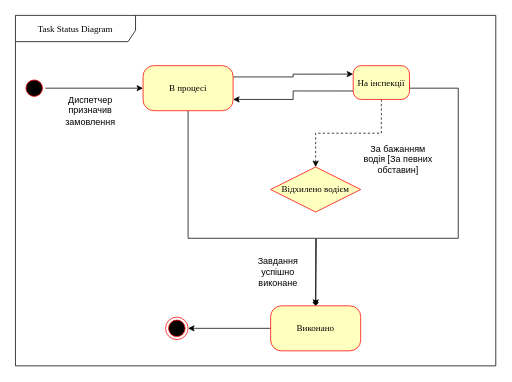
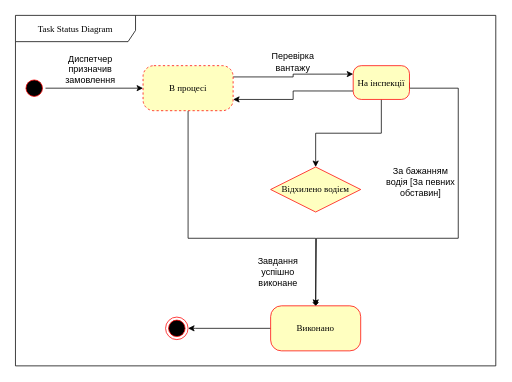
node "Перевірка вантажу": added
node "В процесі": style solid -> dashed
node "Диспетчер призначив замовлення": moved (90, 111) -> (90, 69)
edge "На інспекції" -> "Відхилено водієм": style dashed -> solid
node "За бажанням водія [За певних обставин]": moved (398, 159) -> (420, 182)
